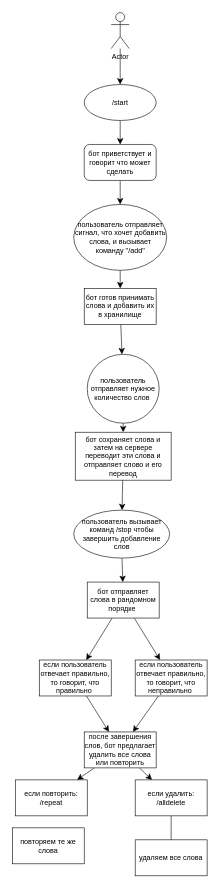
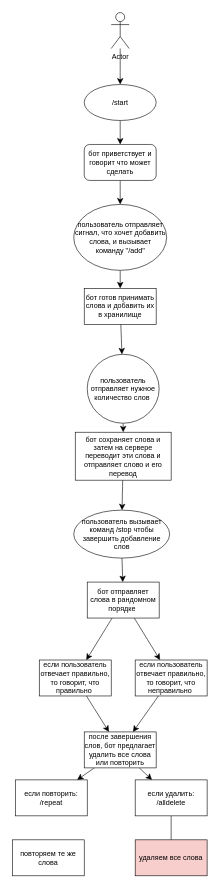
node "повторяем те же слова": moved (48, 846) -> (48, 858)
node "удаляем все слова": fillcolor #ffffff -> #f8cecc
